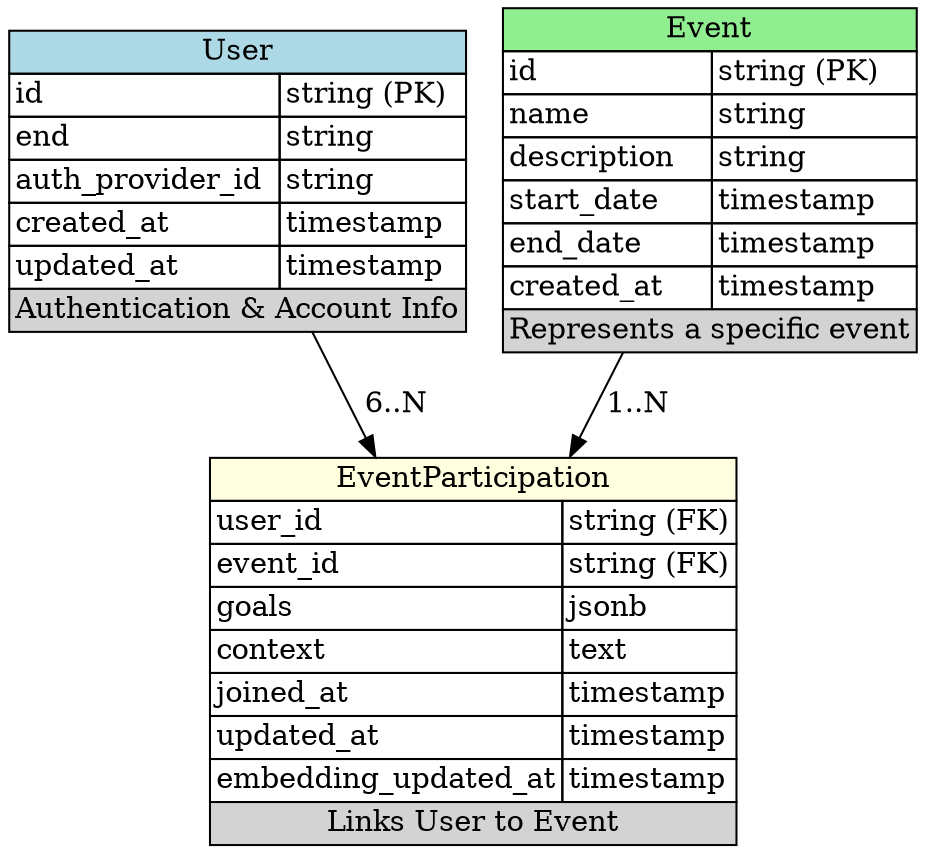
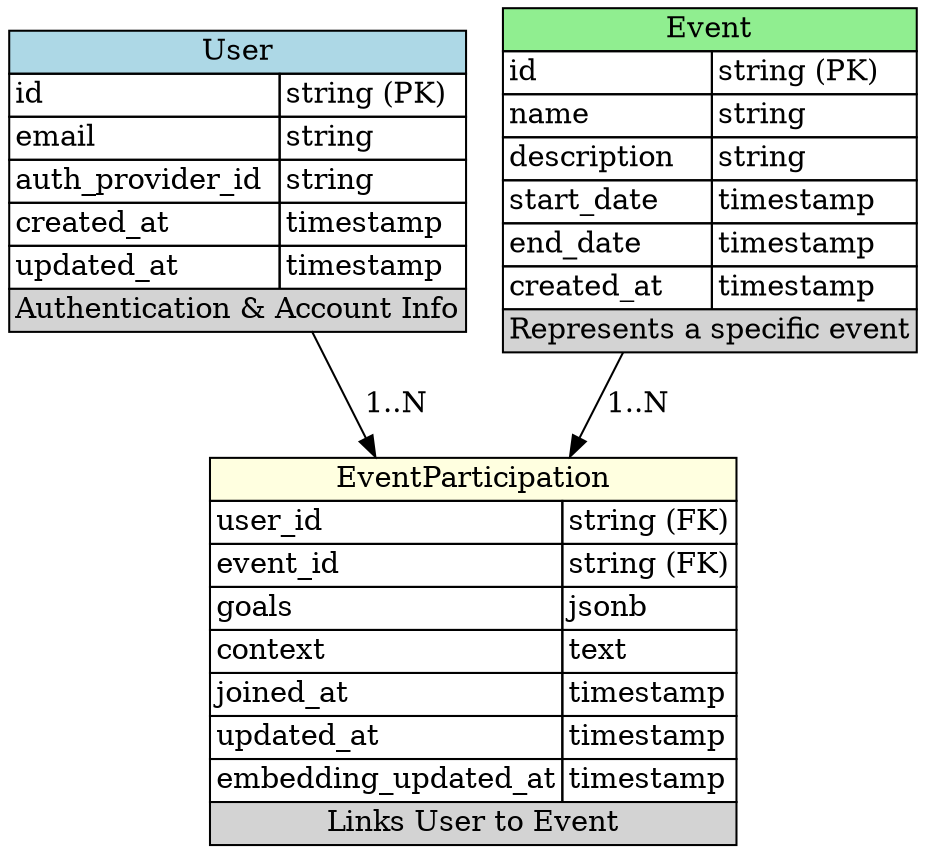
node "User": text "end" -> "email"
edge "User" -> "EventParticipation": label " 6..N" -> " 1..N"
